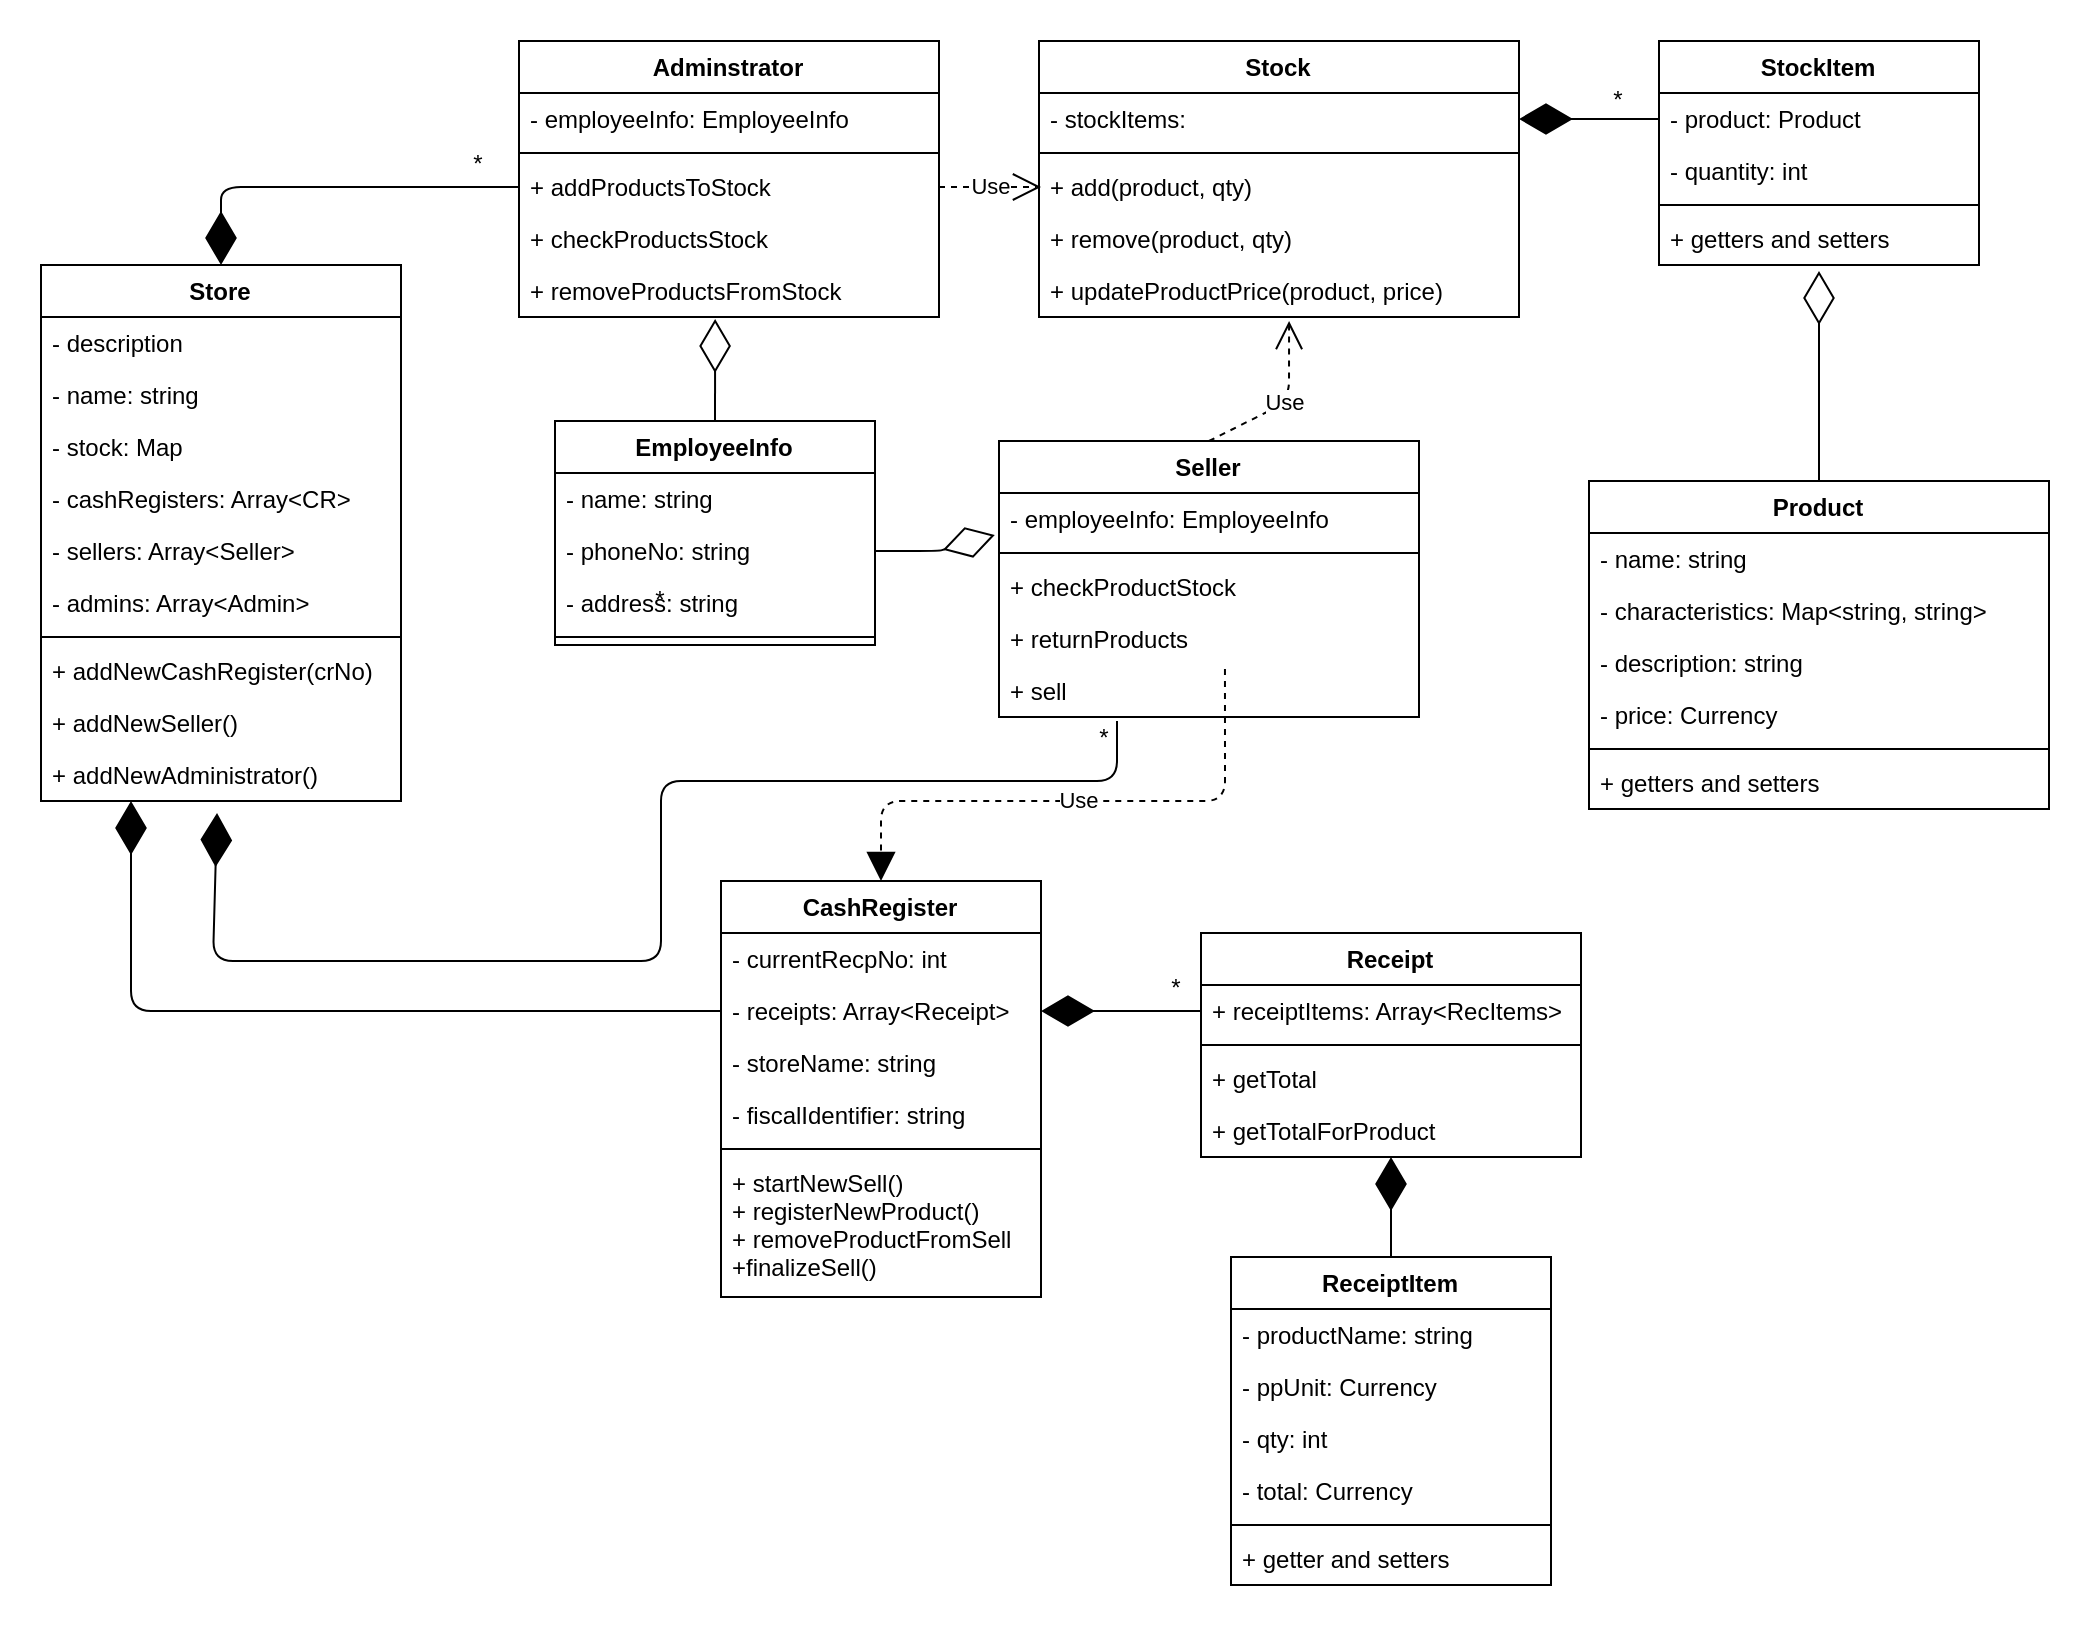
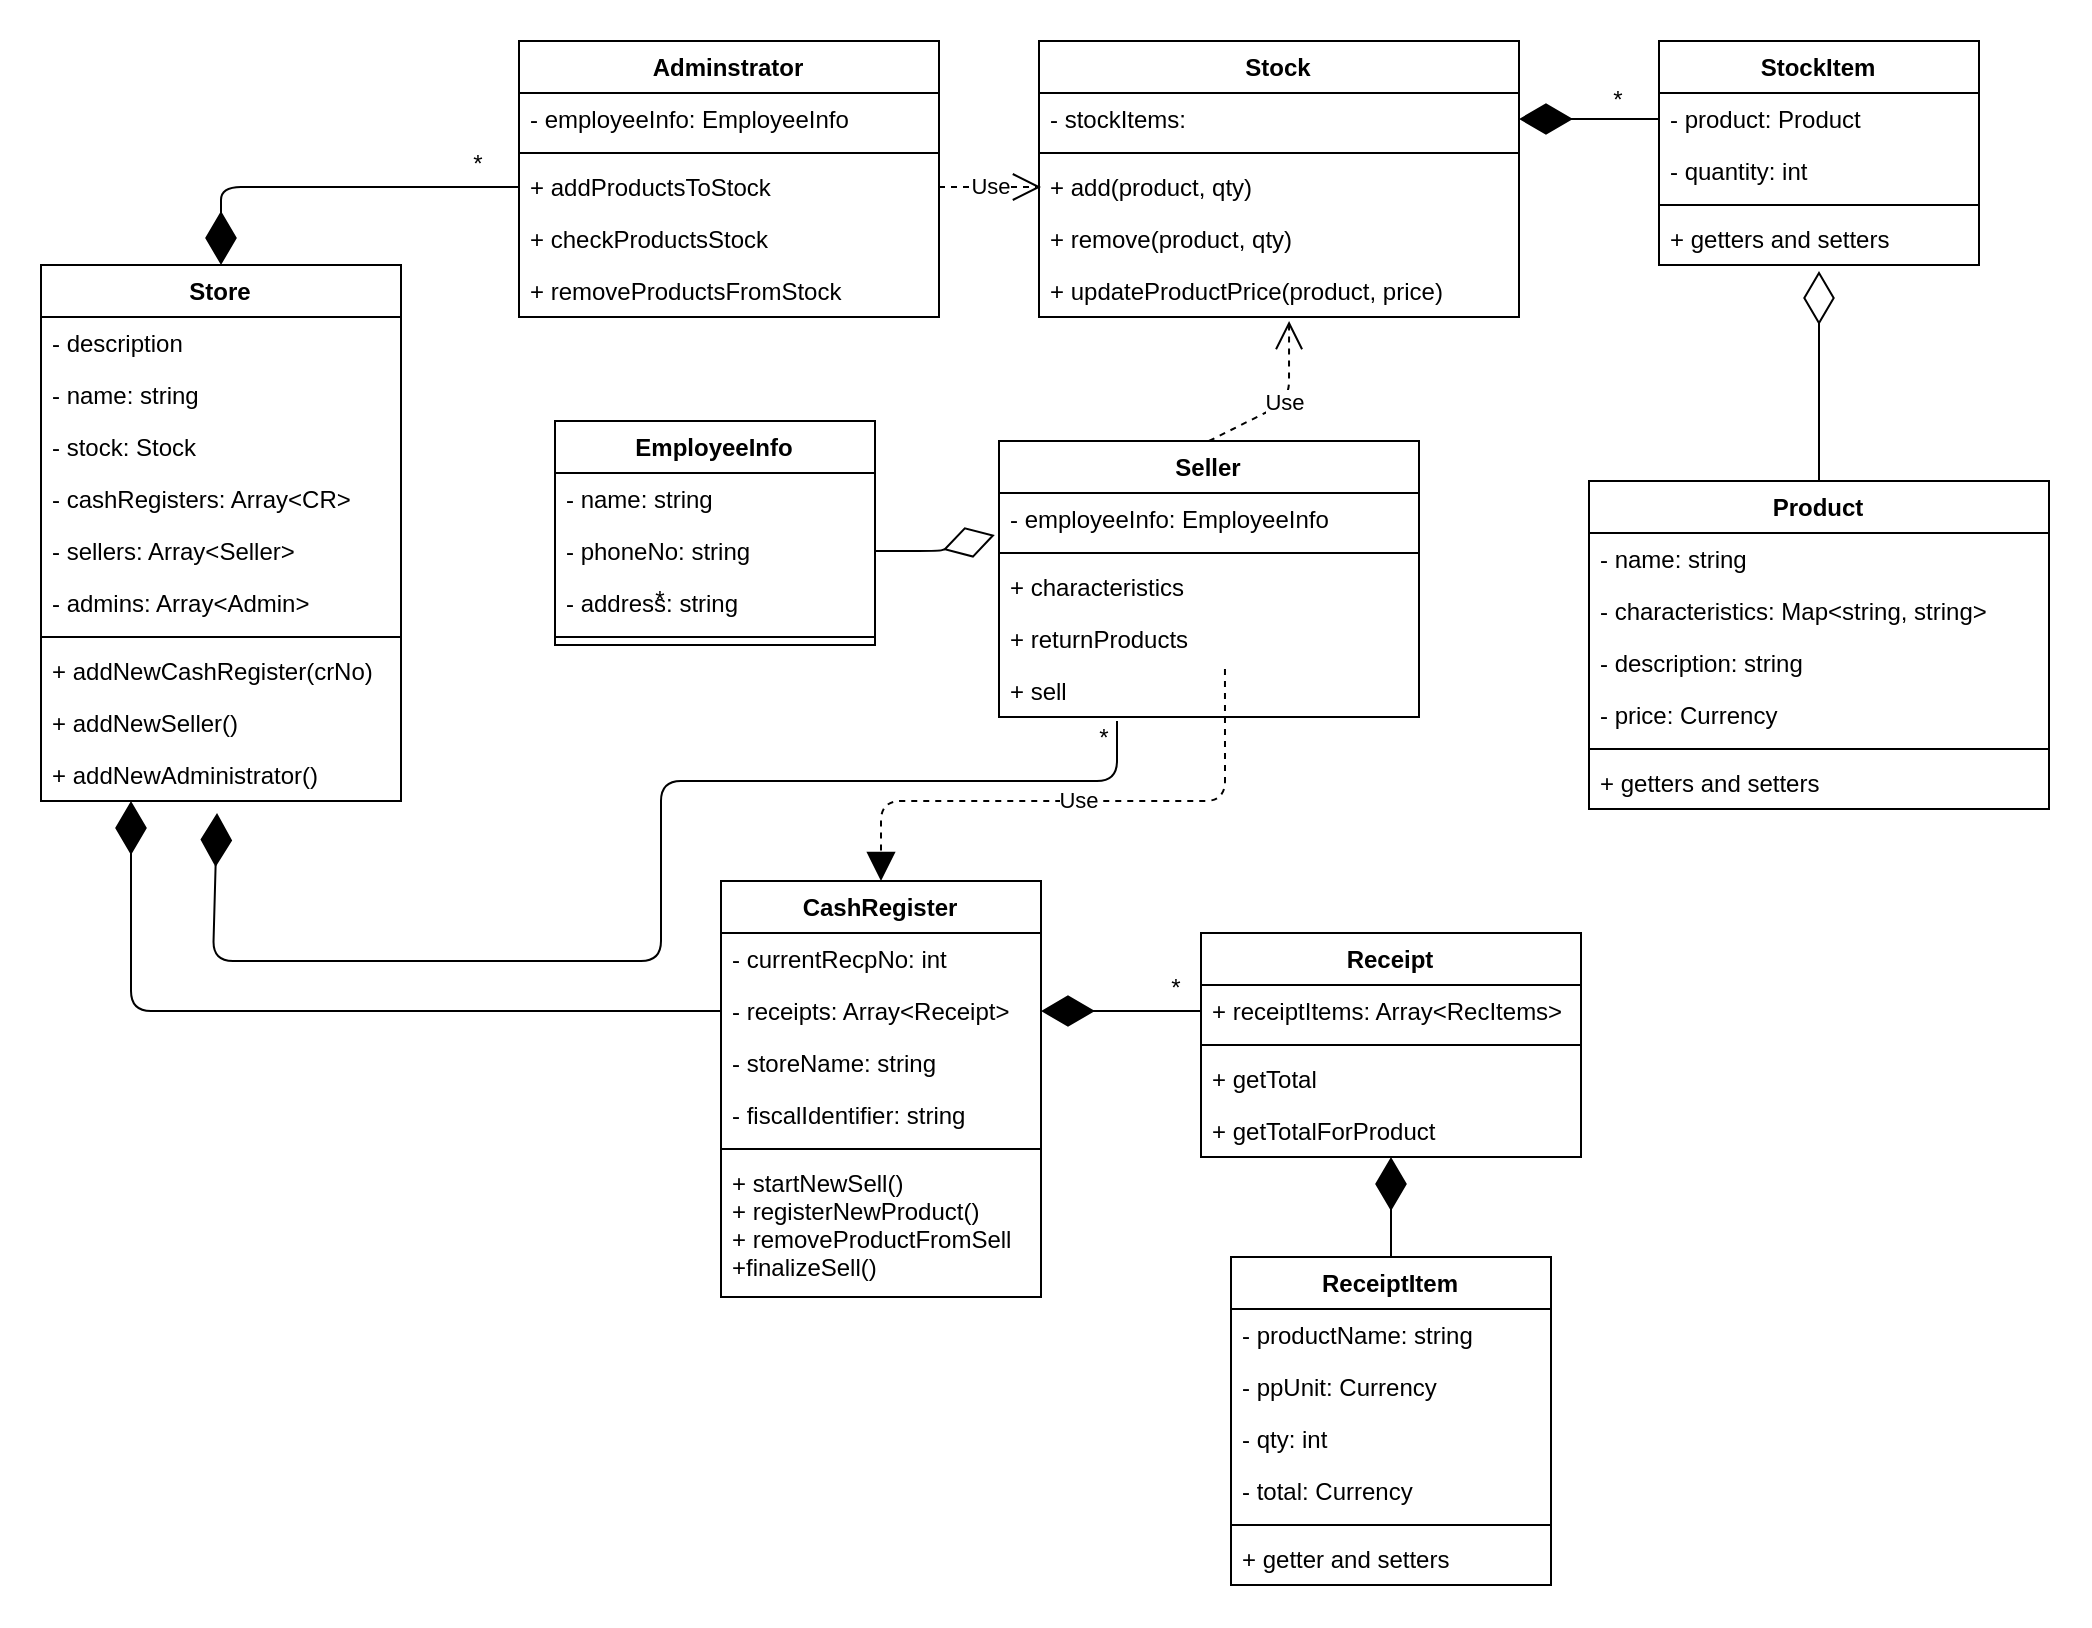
edge "EmployeeInfo" -> "+ removeProductsFromStock": removed
node "- stock: Map": label "- stock: Map" -> "- stock: Stock"
node "+ checkProductStock": label "+ checkProductStock" -> "+ characteristics"
